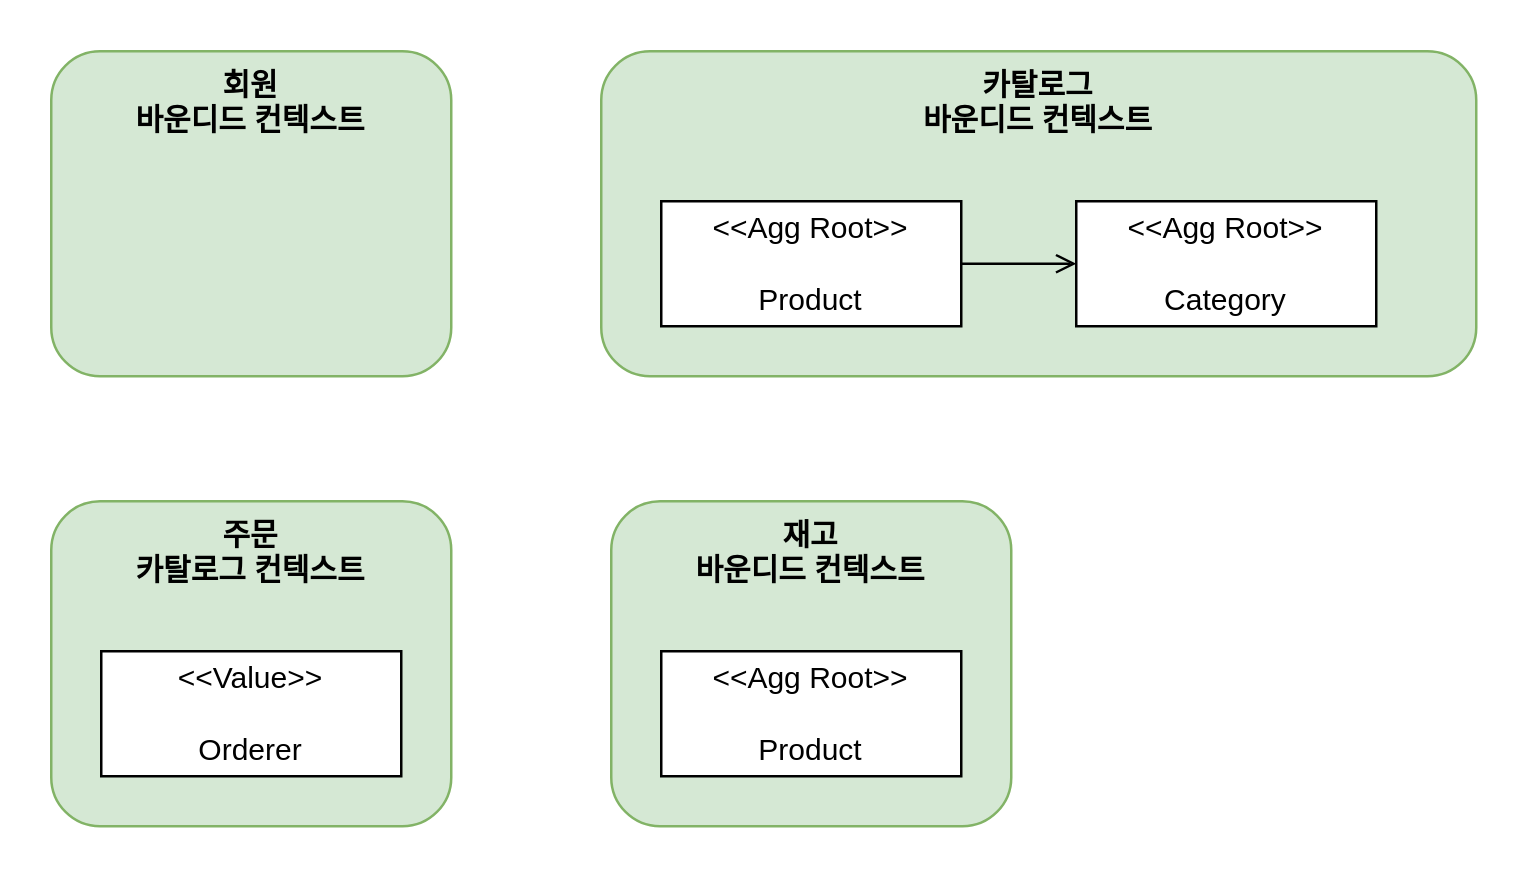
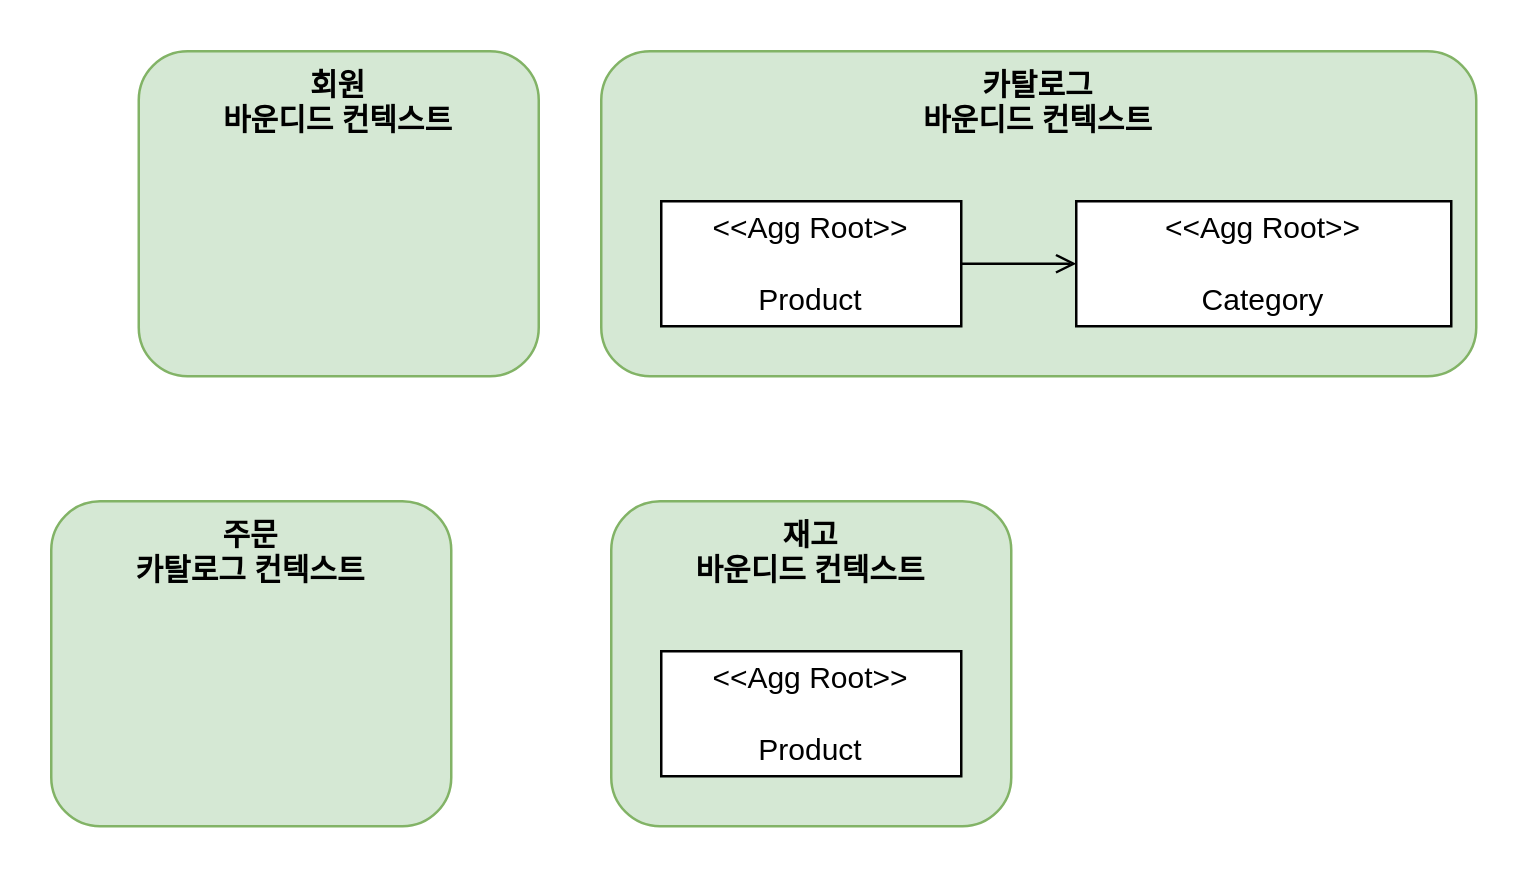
node "회원 바운디드 컨텍스트": moved (251, 214) -> (339, 214)
node "<<Agg Root>> Category": size 300x125 -> 375x125
node "<<Value>> Orderer": removed
